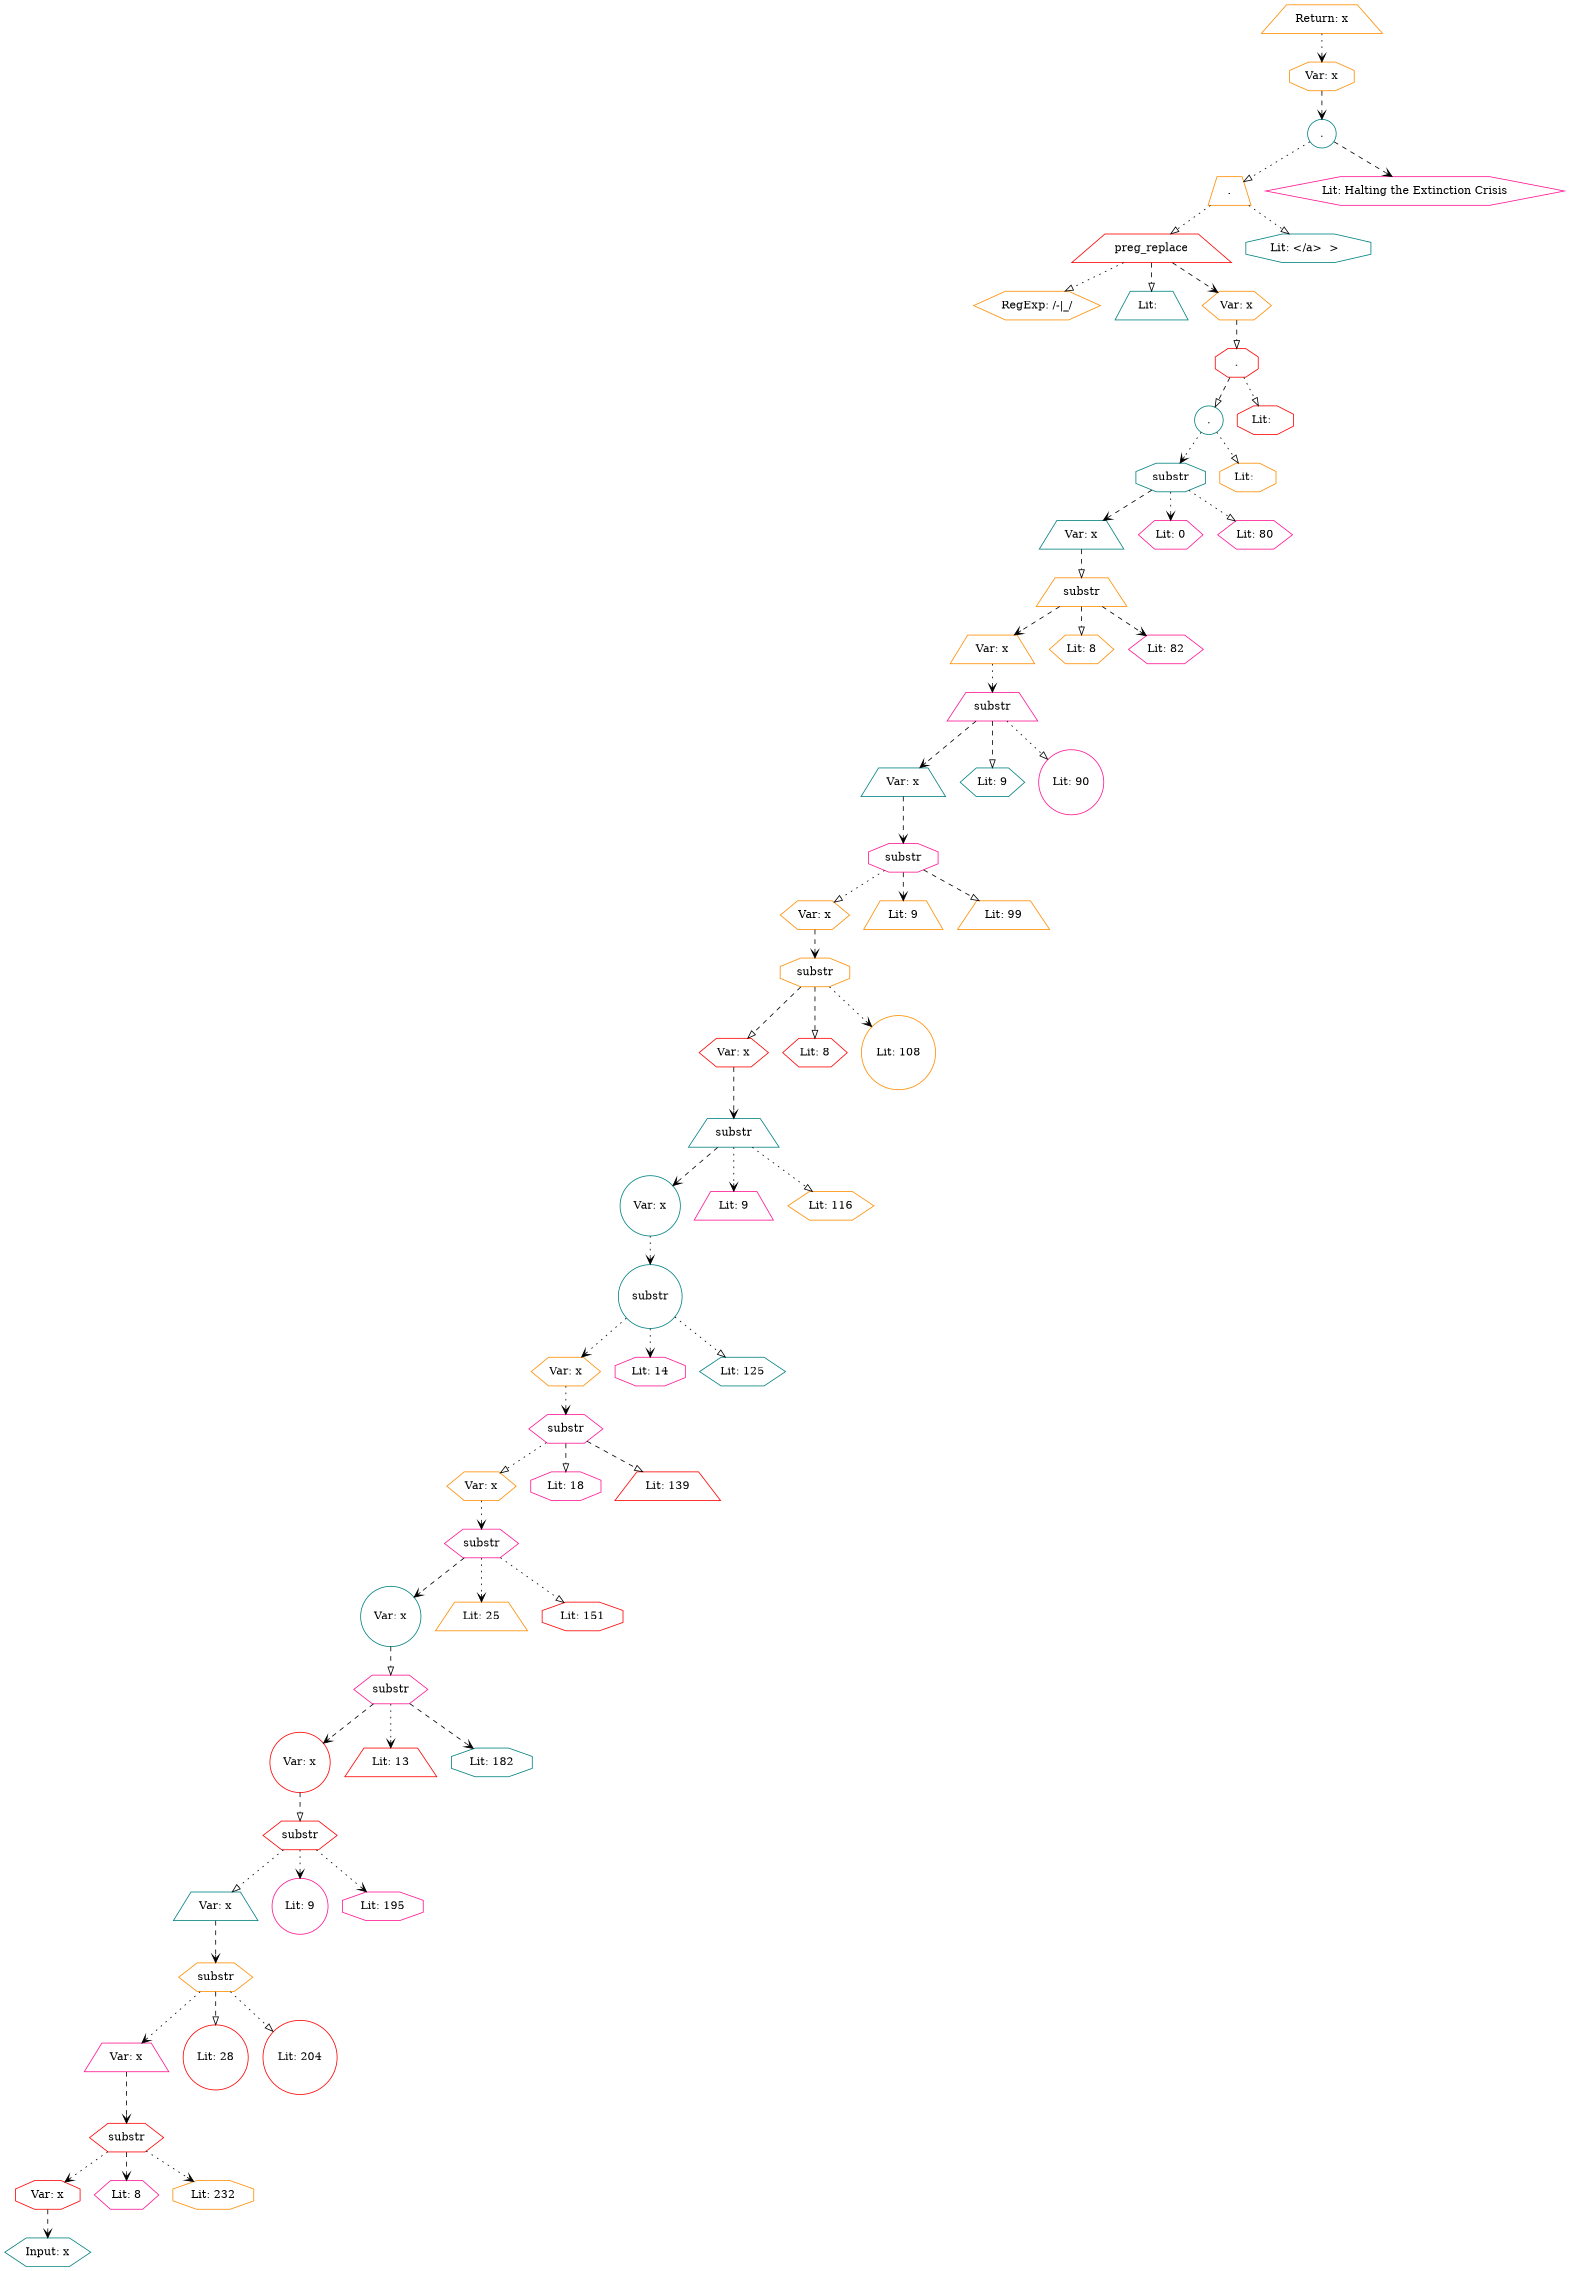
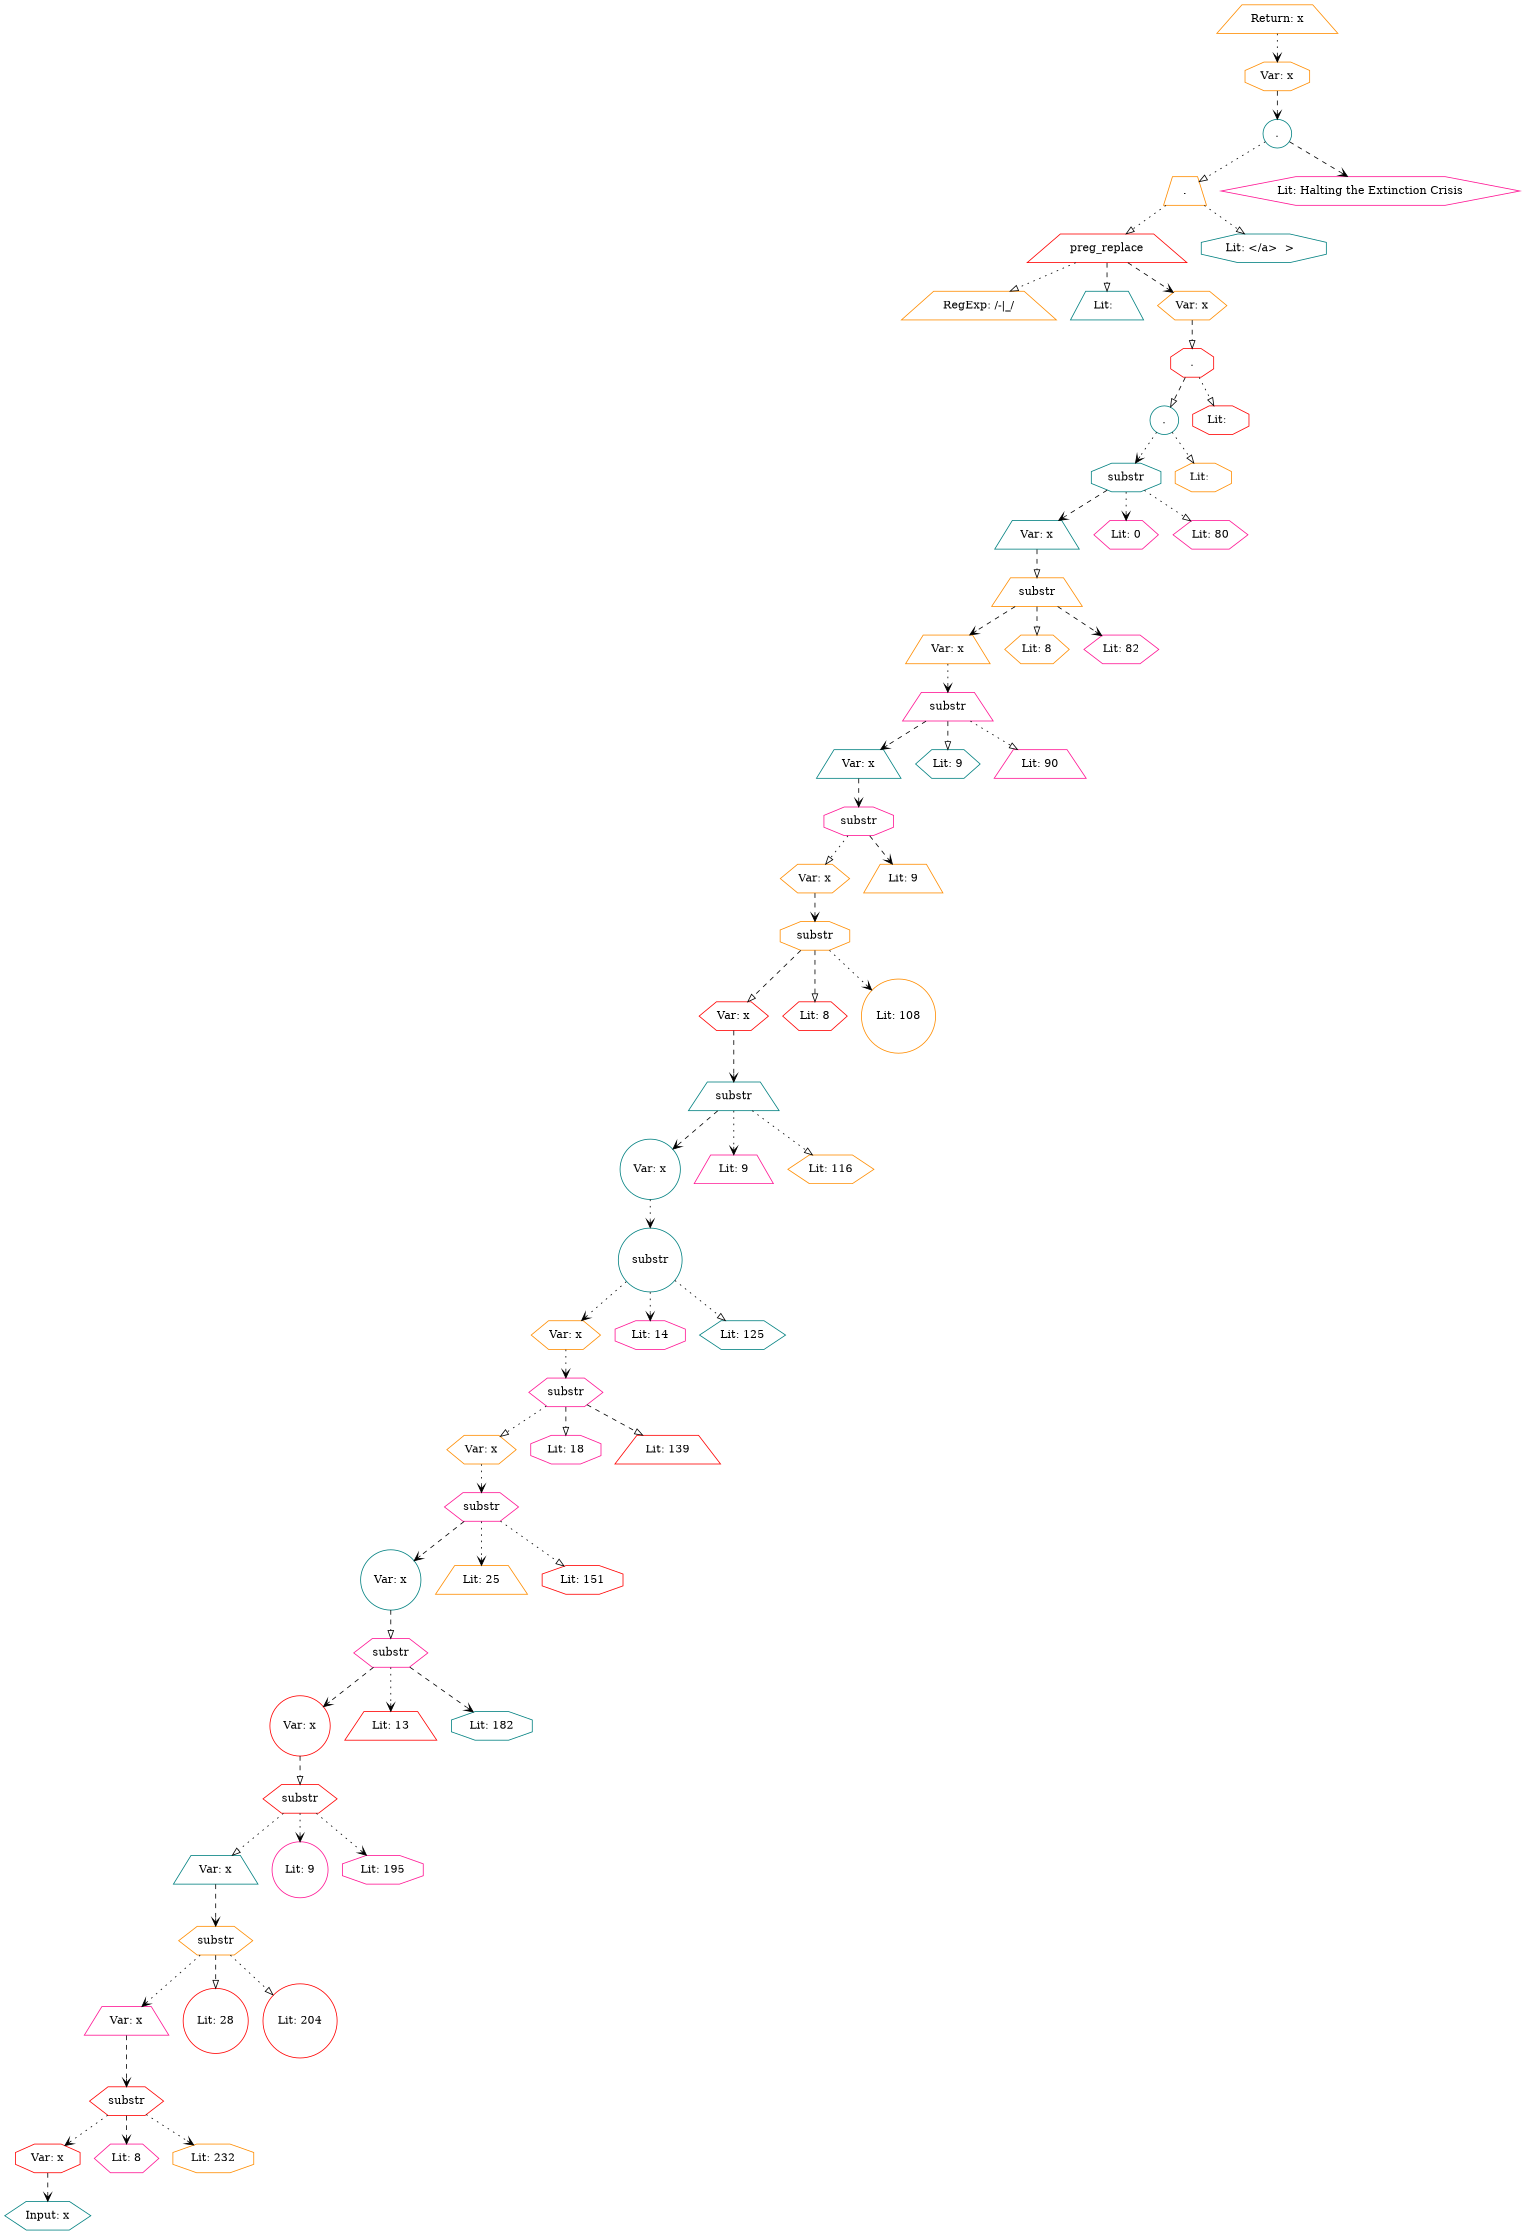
node "RegExp: /-|_/": shape hexagon -> trapezium
node "Lit: 90": shape circle -> trapezium
node "Lit: 99": removed
